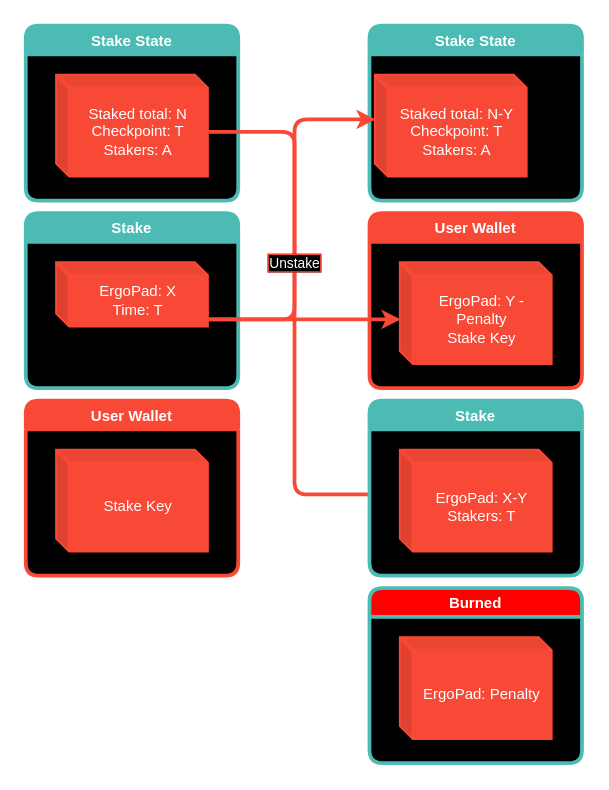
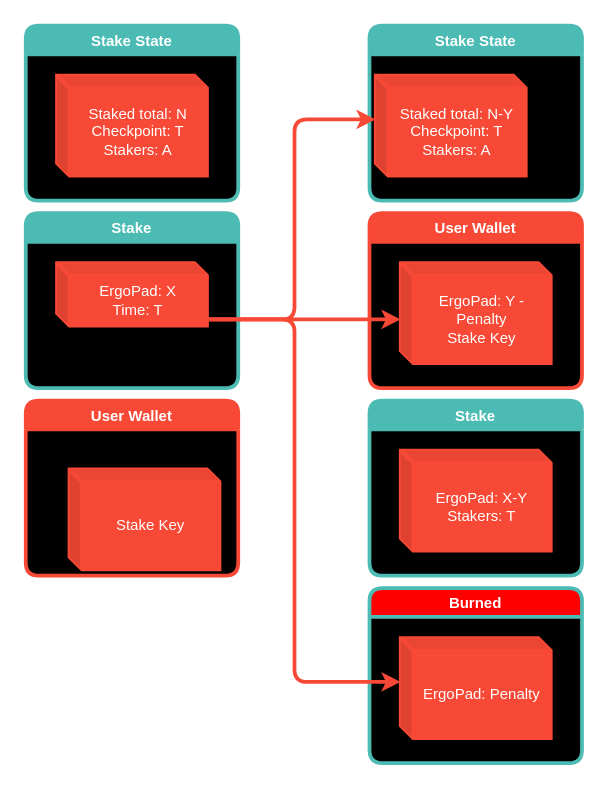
edge "Staked total: N Checkpoint: T Stakers: A" -> "ErgoPad: X-Y Stakers: T": removed, label "Unstake"
node "Stake Key": moved (132, 501) -> (144, 519)
edge "ErgoPad: X Time: T" -> "ErgoPad: Penalty": added
